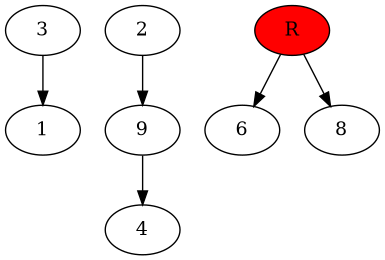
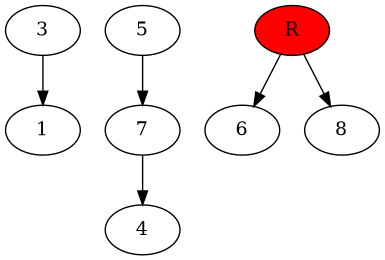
node "2": label "2" -> "5"
node "9": label "9" -> "7"
